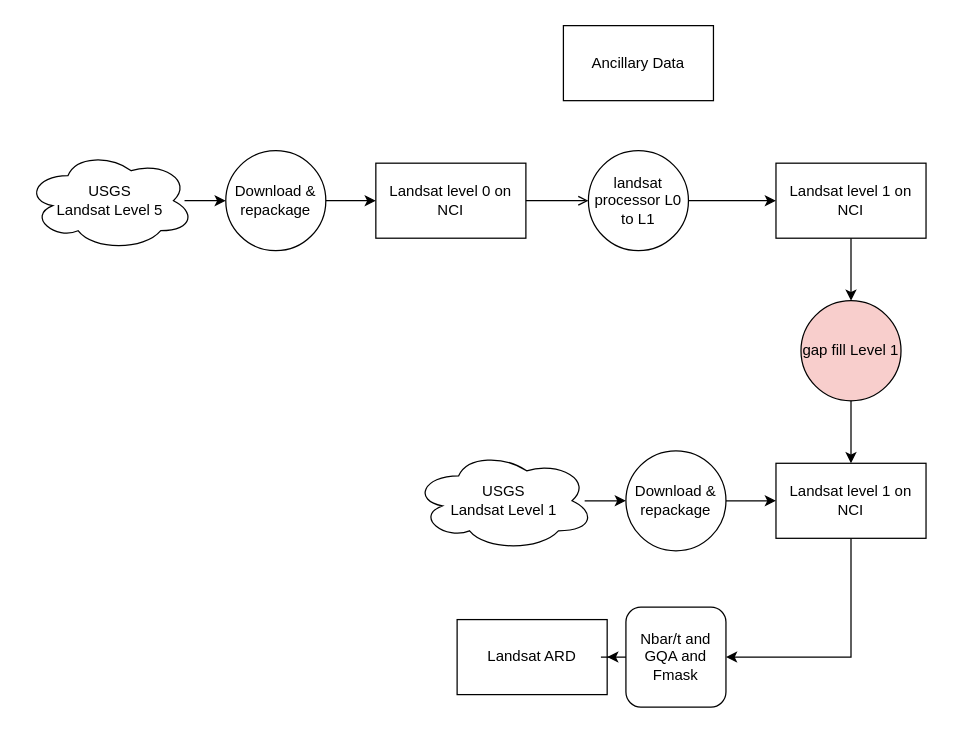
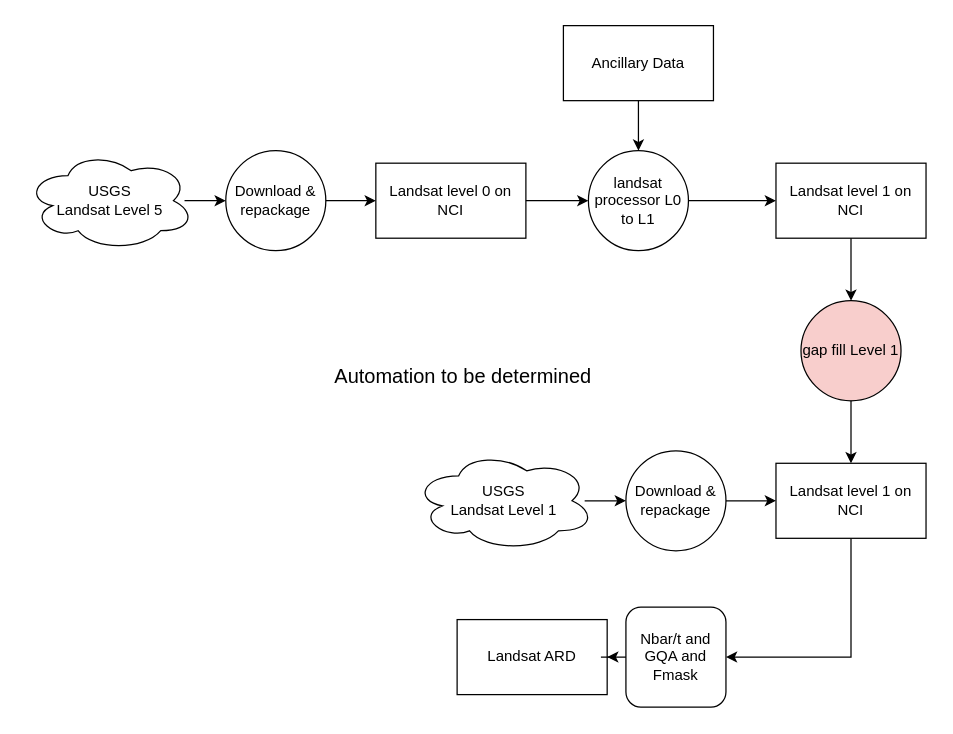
edge "Ancillary Data" -> "landsat processor L0 to L1": added
edge "Landsat level 0 on NCI" -> "landsat processor L0 to L1": arrowhead open -> classic
node "Automation to be determined": added
